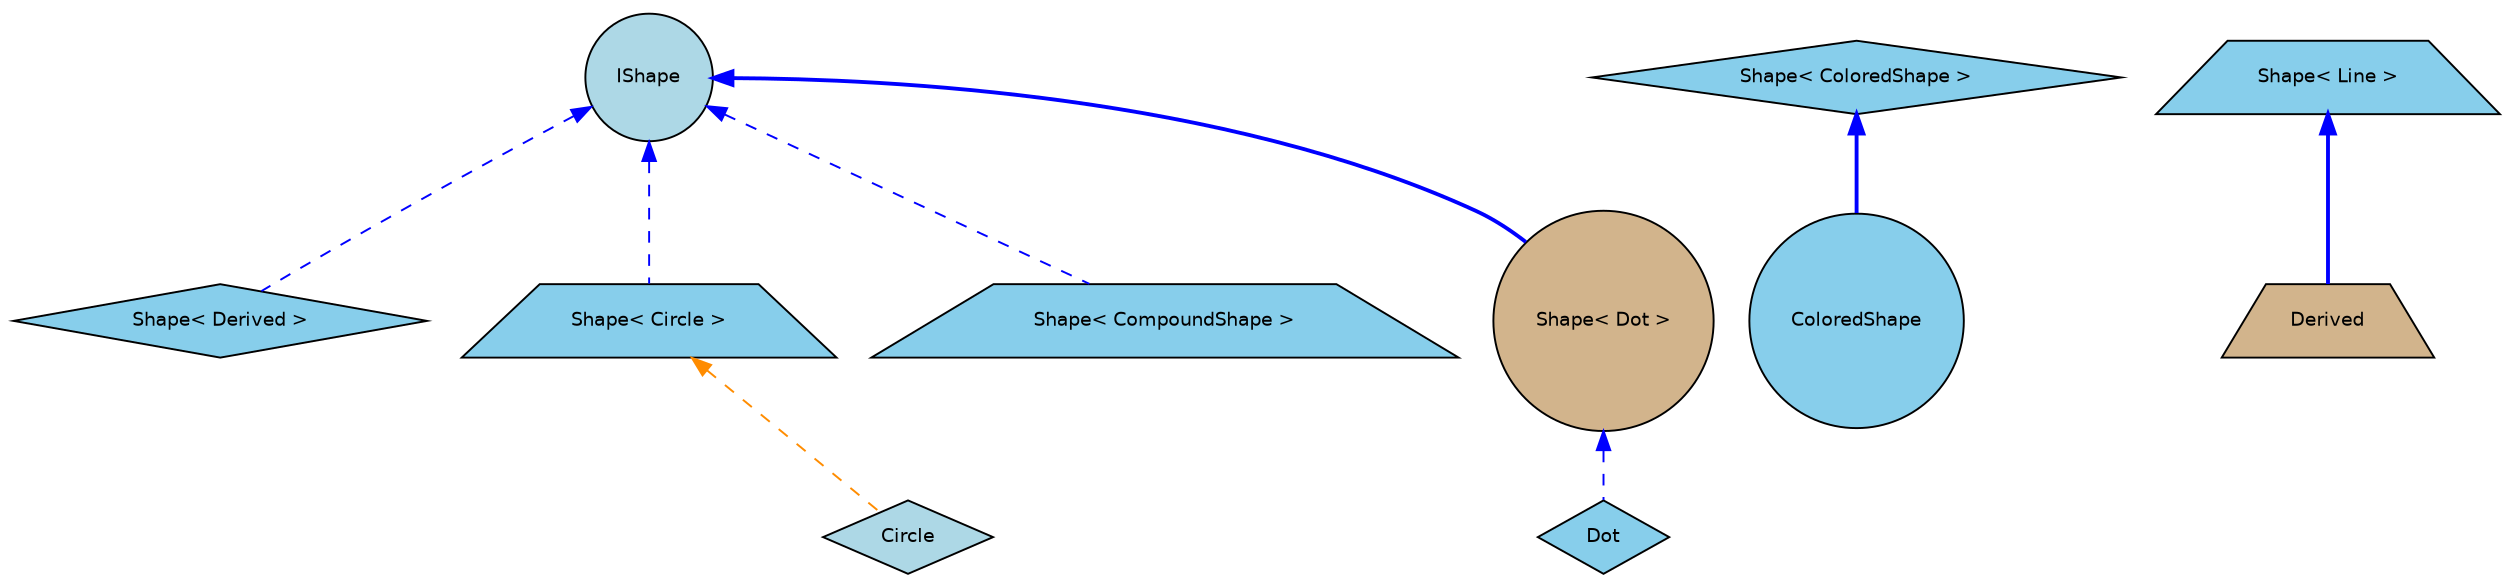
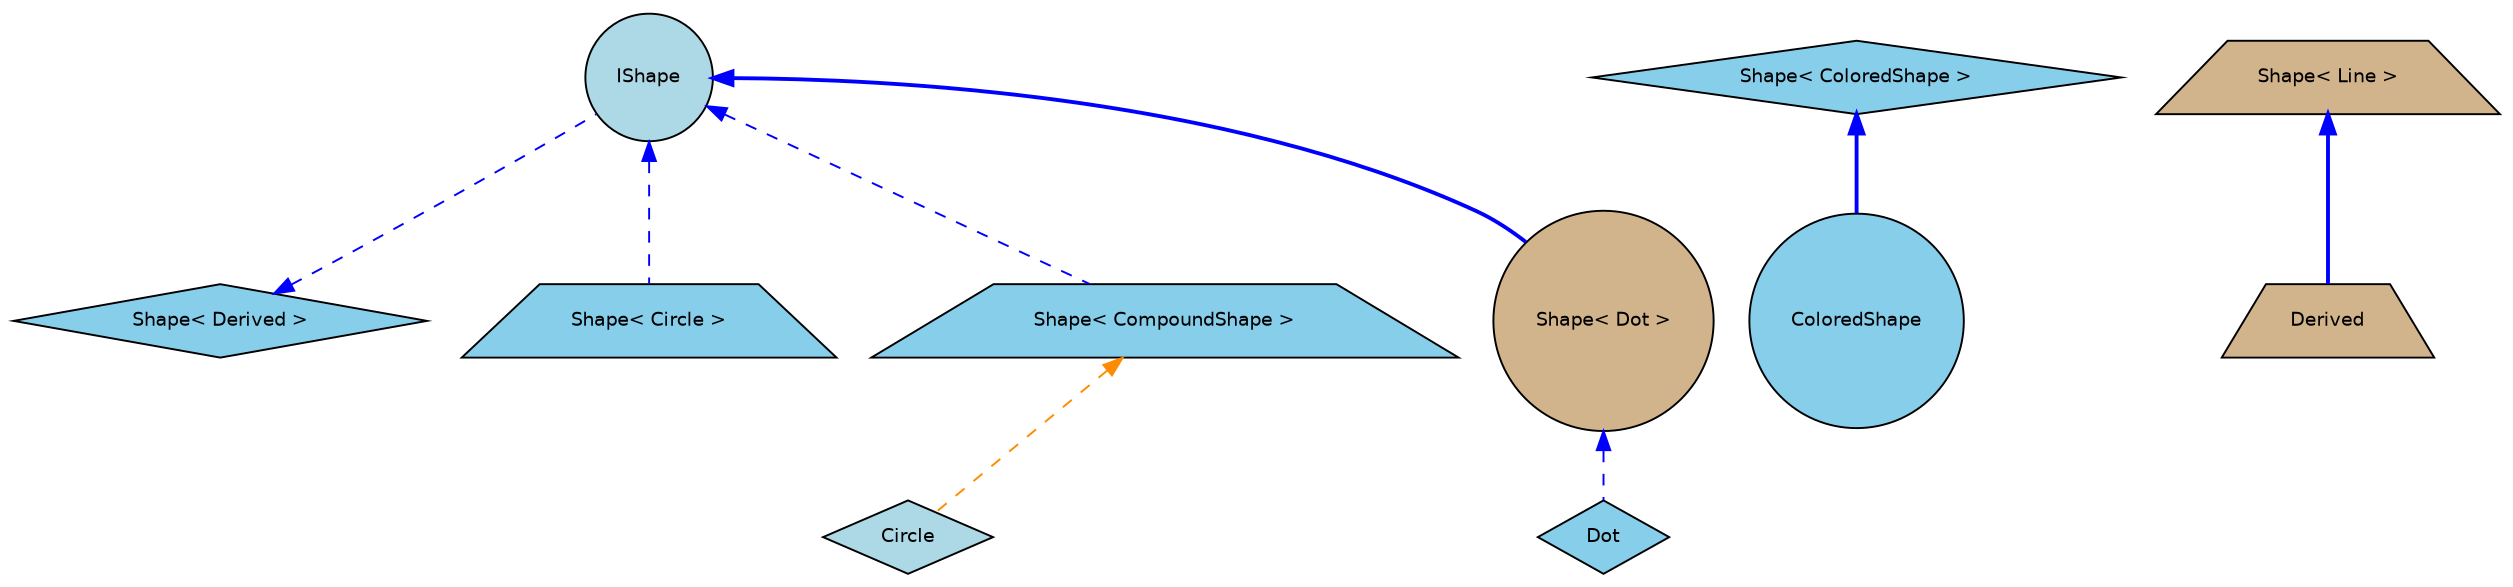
node "Shape< Line >": fillcolor skyblue -> tan
edge "Shape< Derived >" -> "IShape": reversed
edge "Circle" -> "Shape< Circle >": now "Circle" -> "Shape< CompoundShape >"
